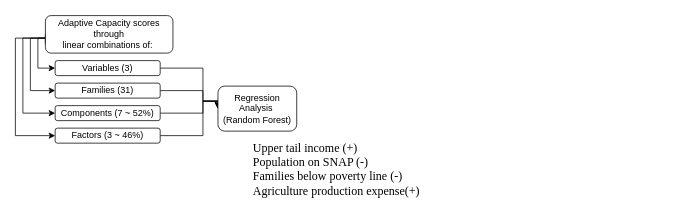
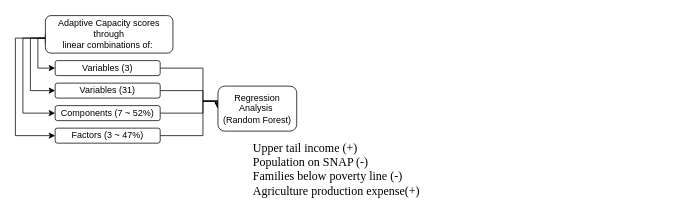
node "Families (31)": label "Families (31)" -> "Variables (31)"
node "Factors (3 ~ 46%)": label "Factors (3 ~ 46%)" -> "Factors (3 ~ 47%)"
